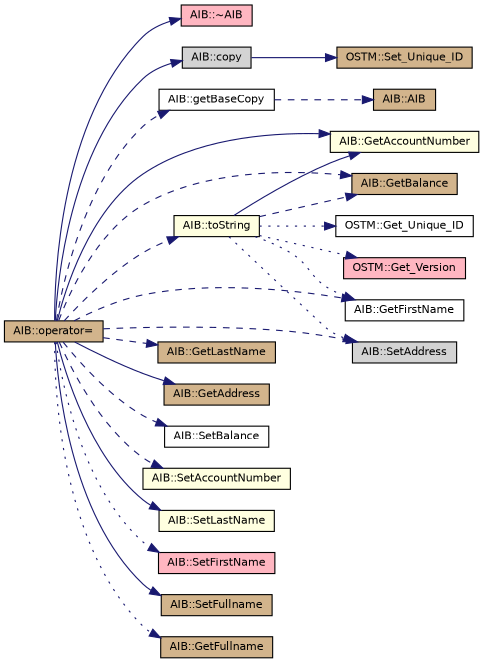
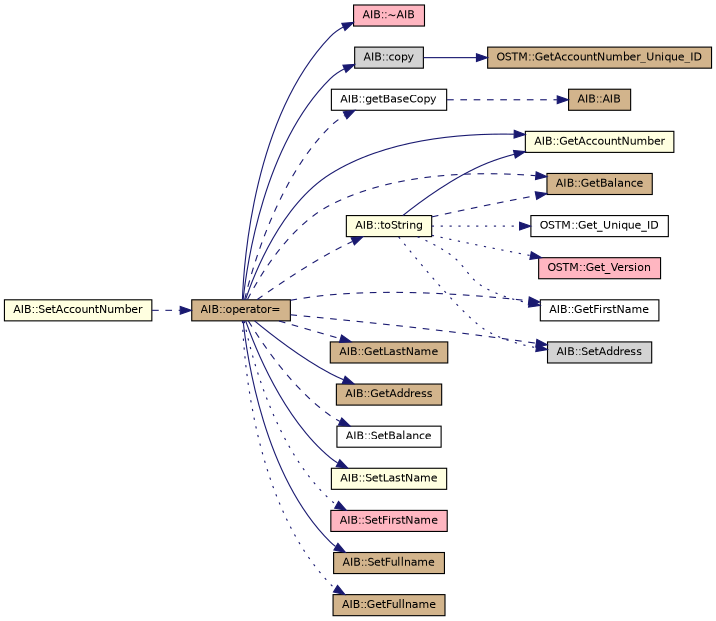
node "OSTM::Set_Unique_ID": label "OSTM::Set_Unique_ID" -> "OSTM::GetAccountNumber_Unique_ID"
edge "AIB::operator=" -> "AIB::SetAccountNumber": reversed
